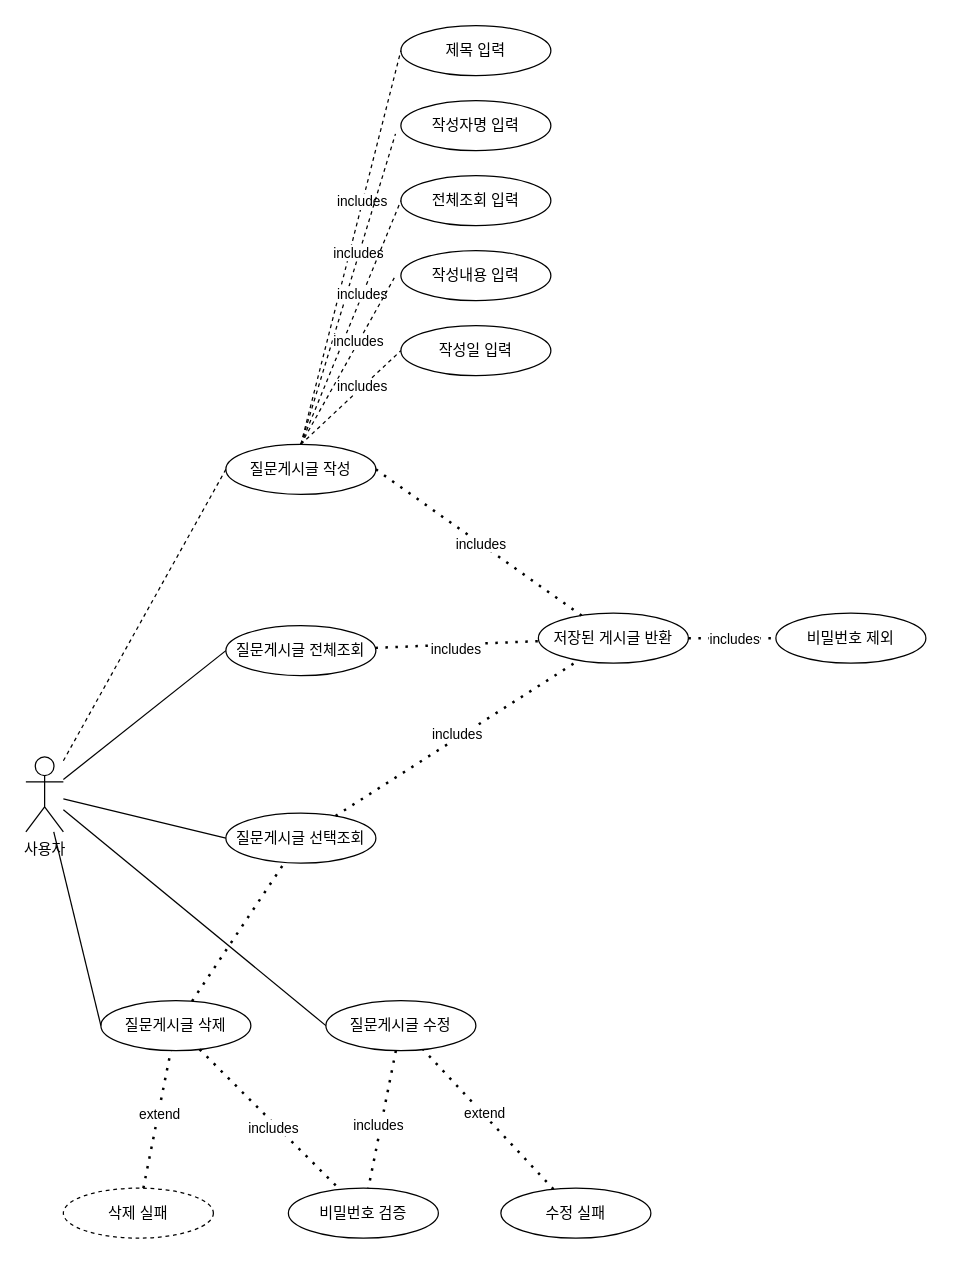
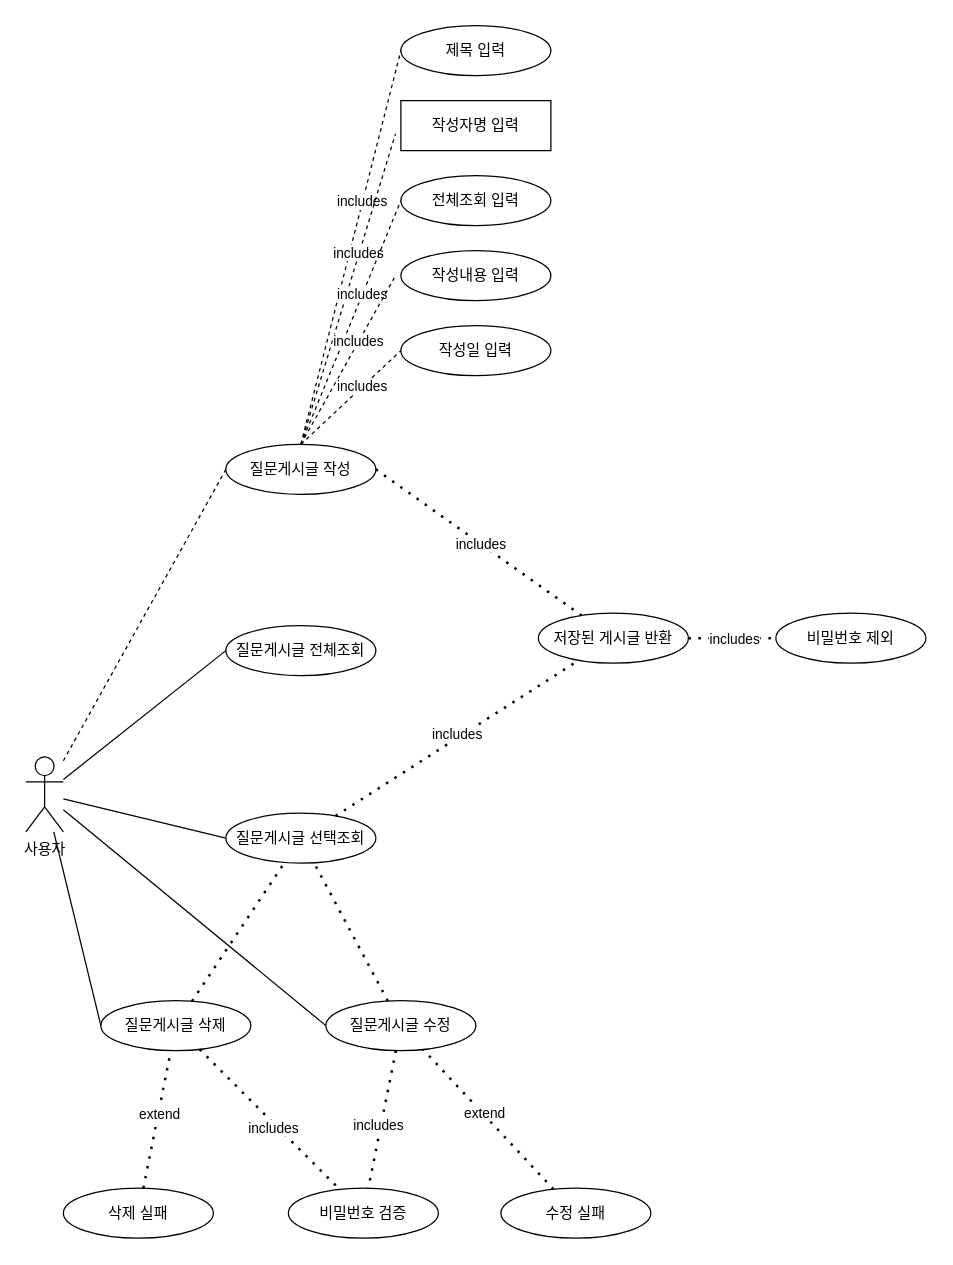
node "작성자명 입력": shape ellipse -> rectangle
edge "저장된 게시글 반환" -- "질문게시글 전체조회": removed, label "includes"
edge "질문게시글 선택조회" -- "질문게시글 수정": added
node "삭제 실패": style dashed -> solid
